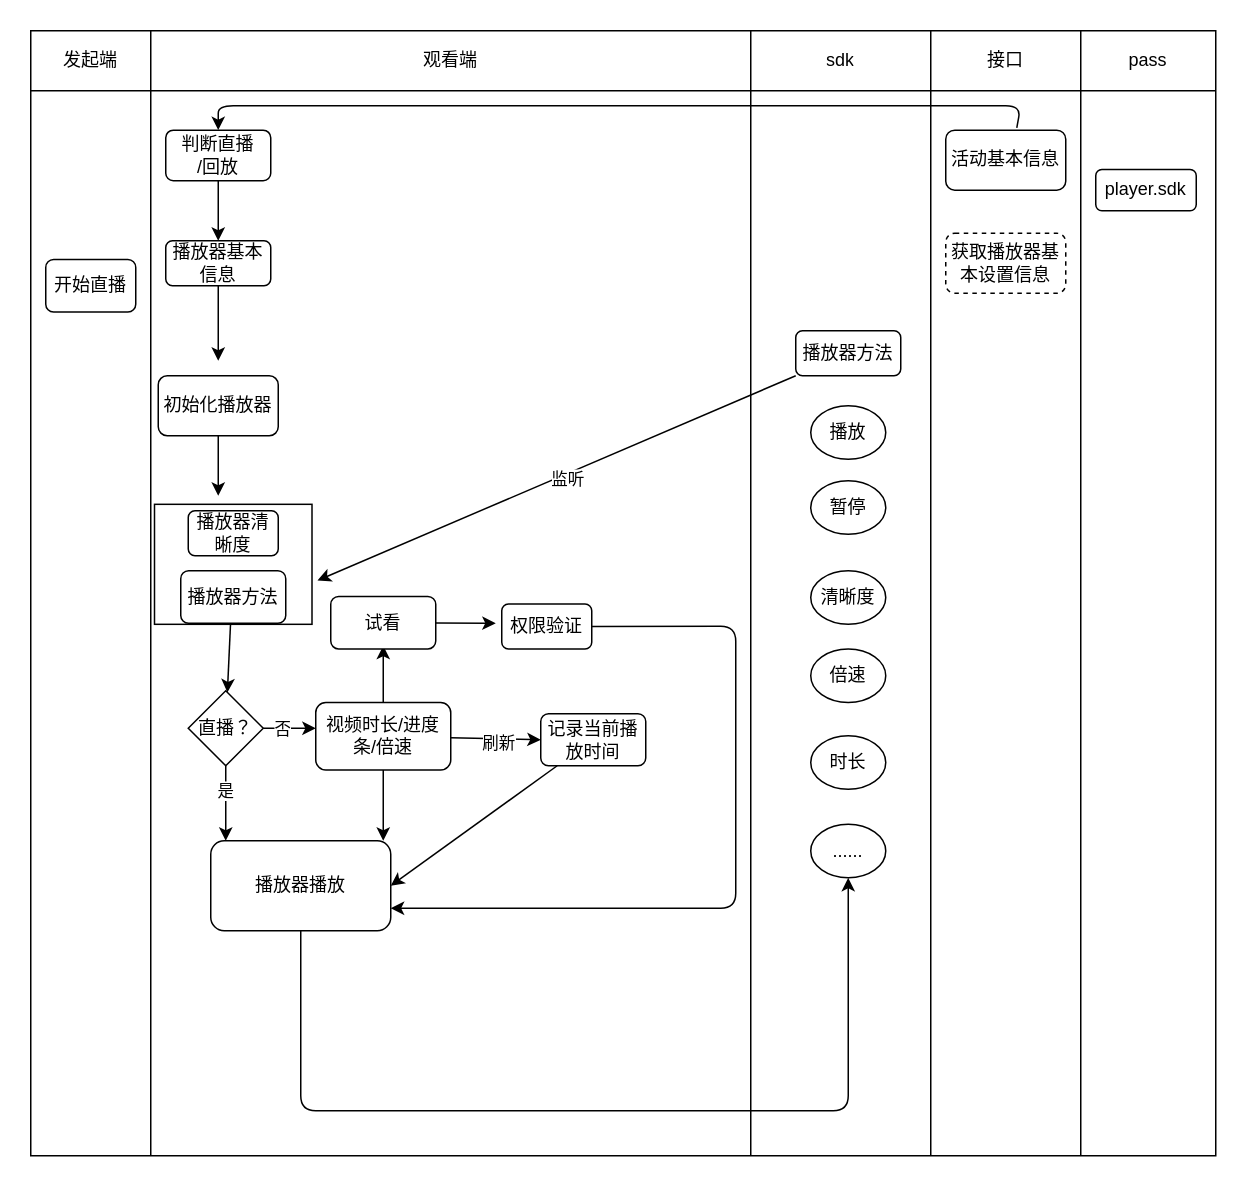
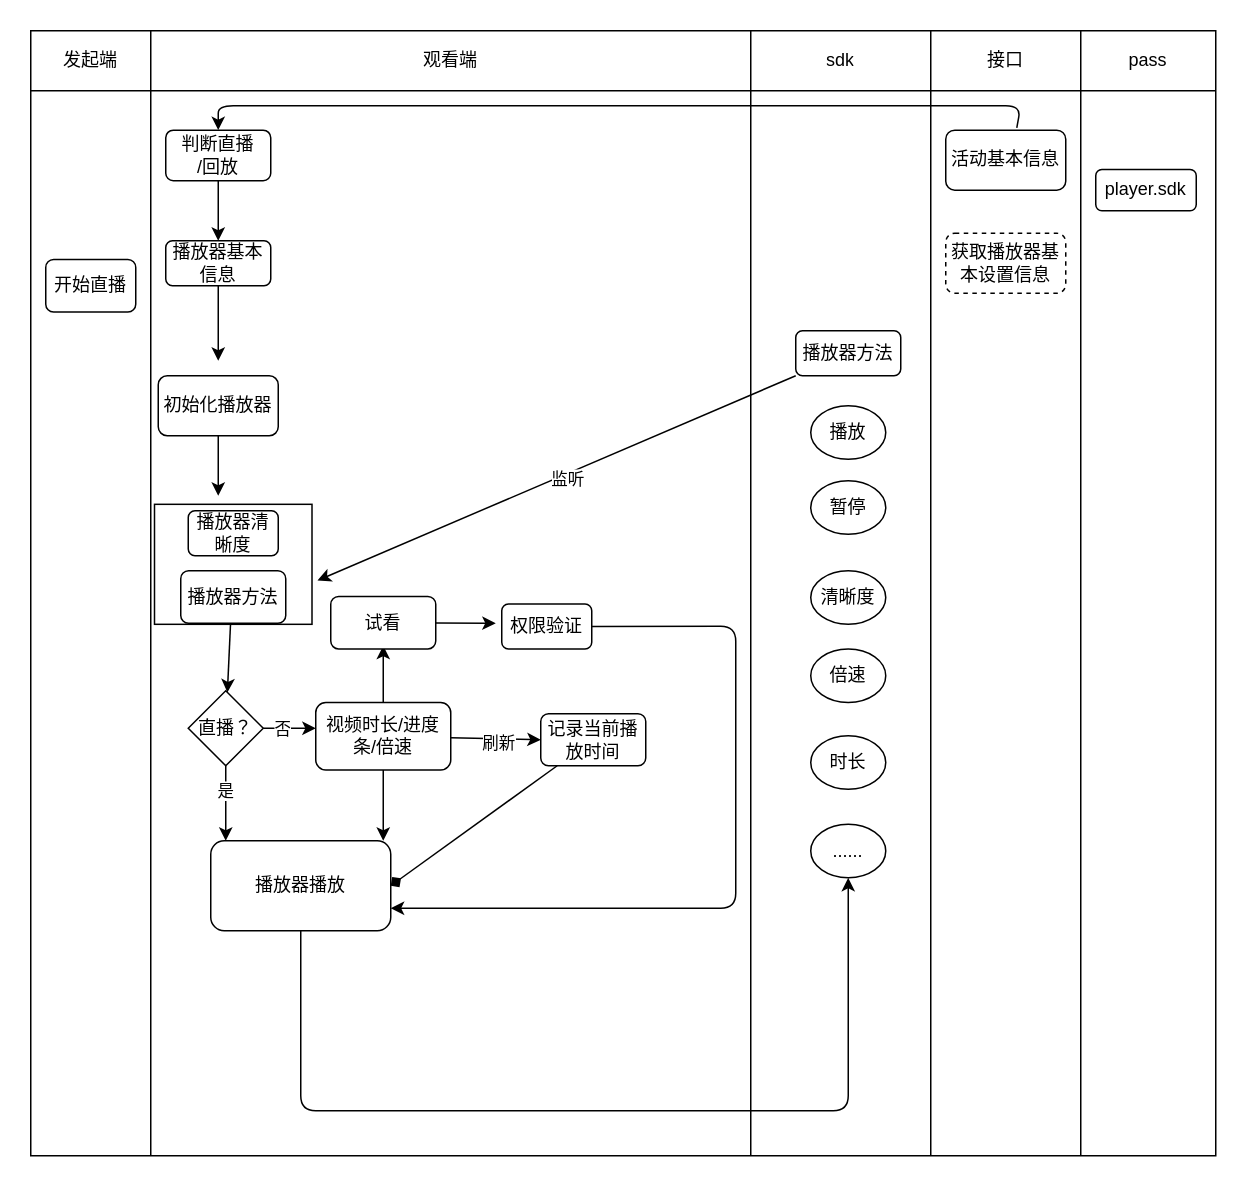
edge "记录当前播放时间" -> "播放器播放": arrowhead classic -> diamond
